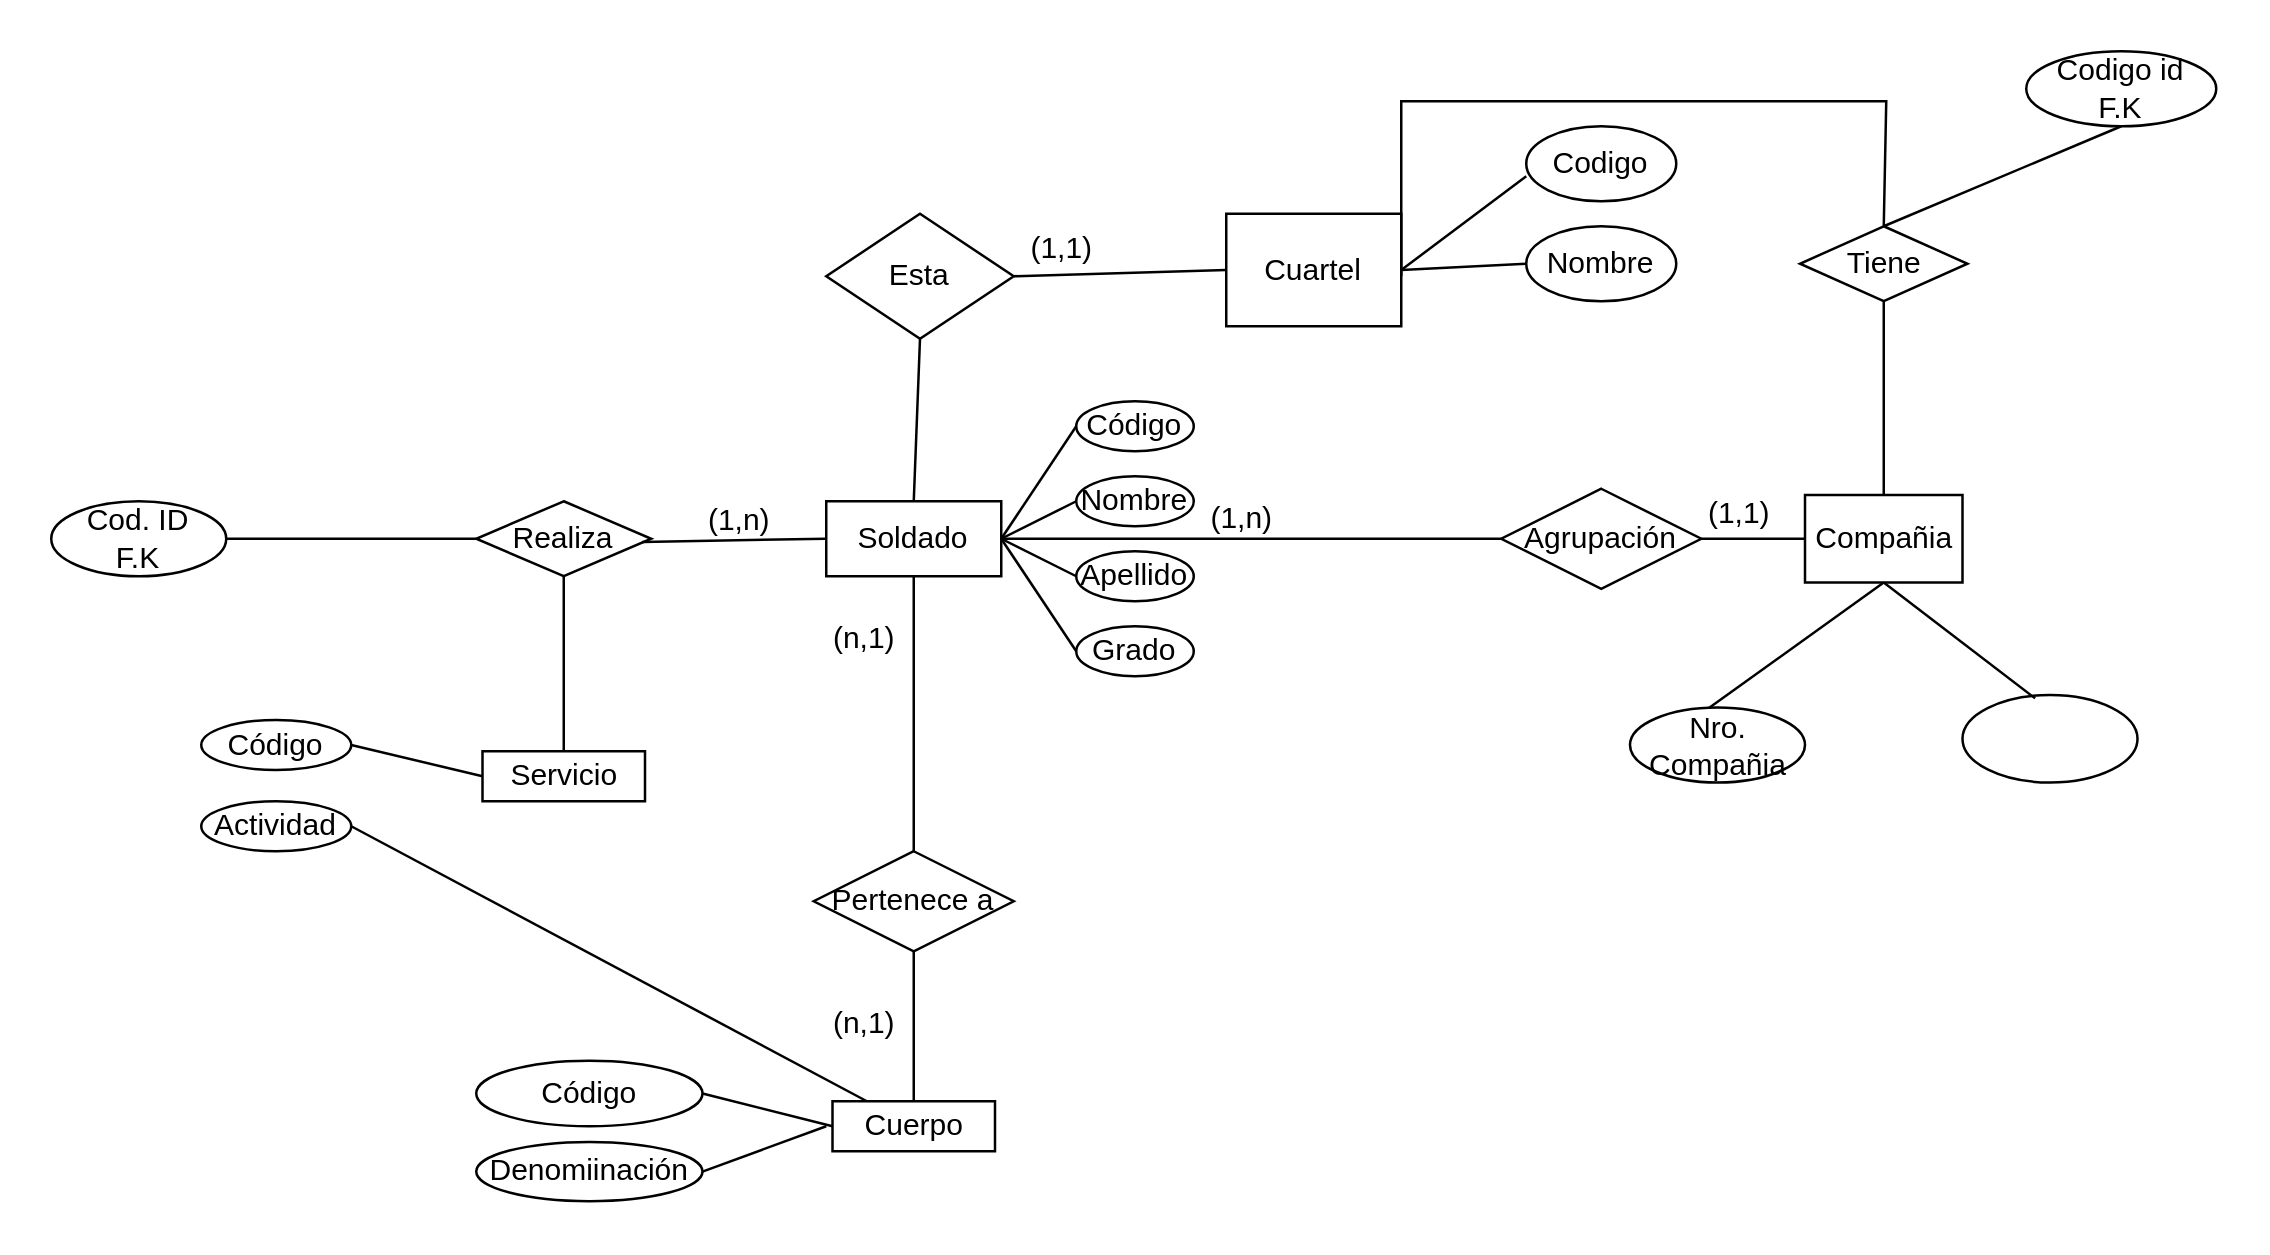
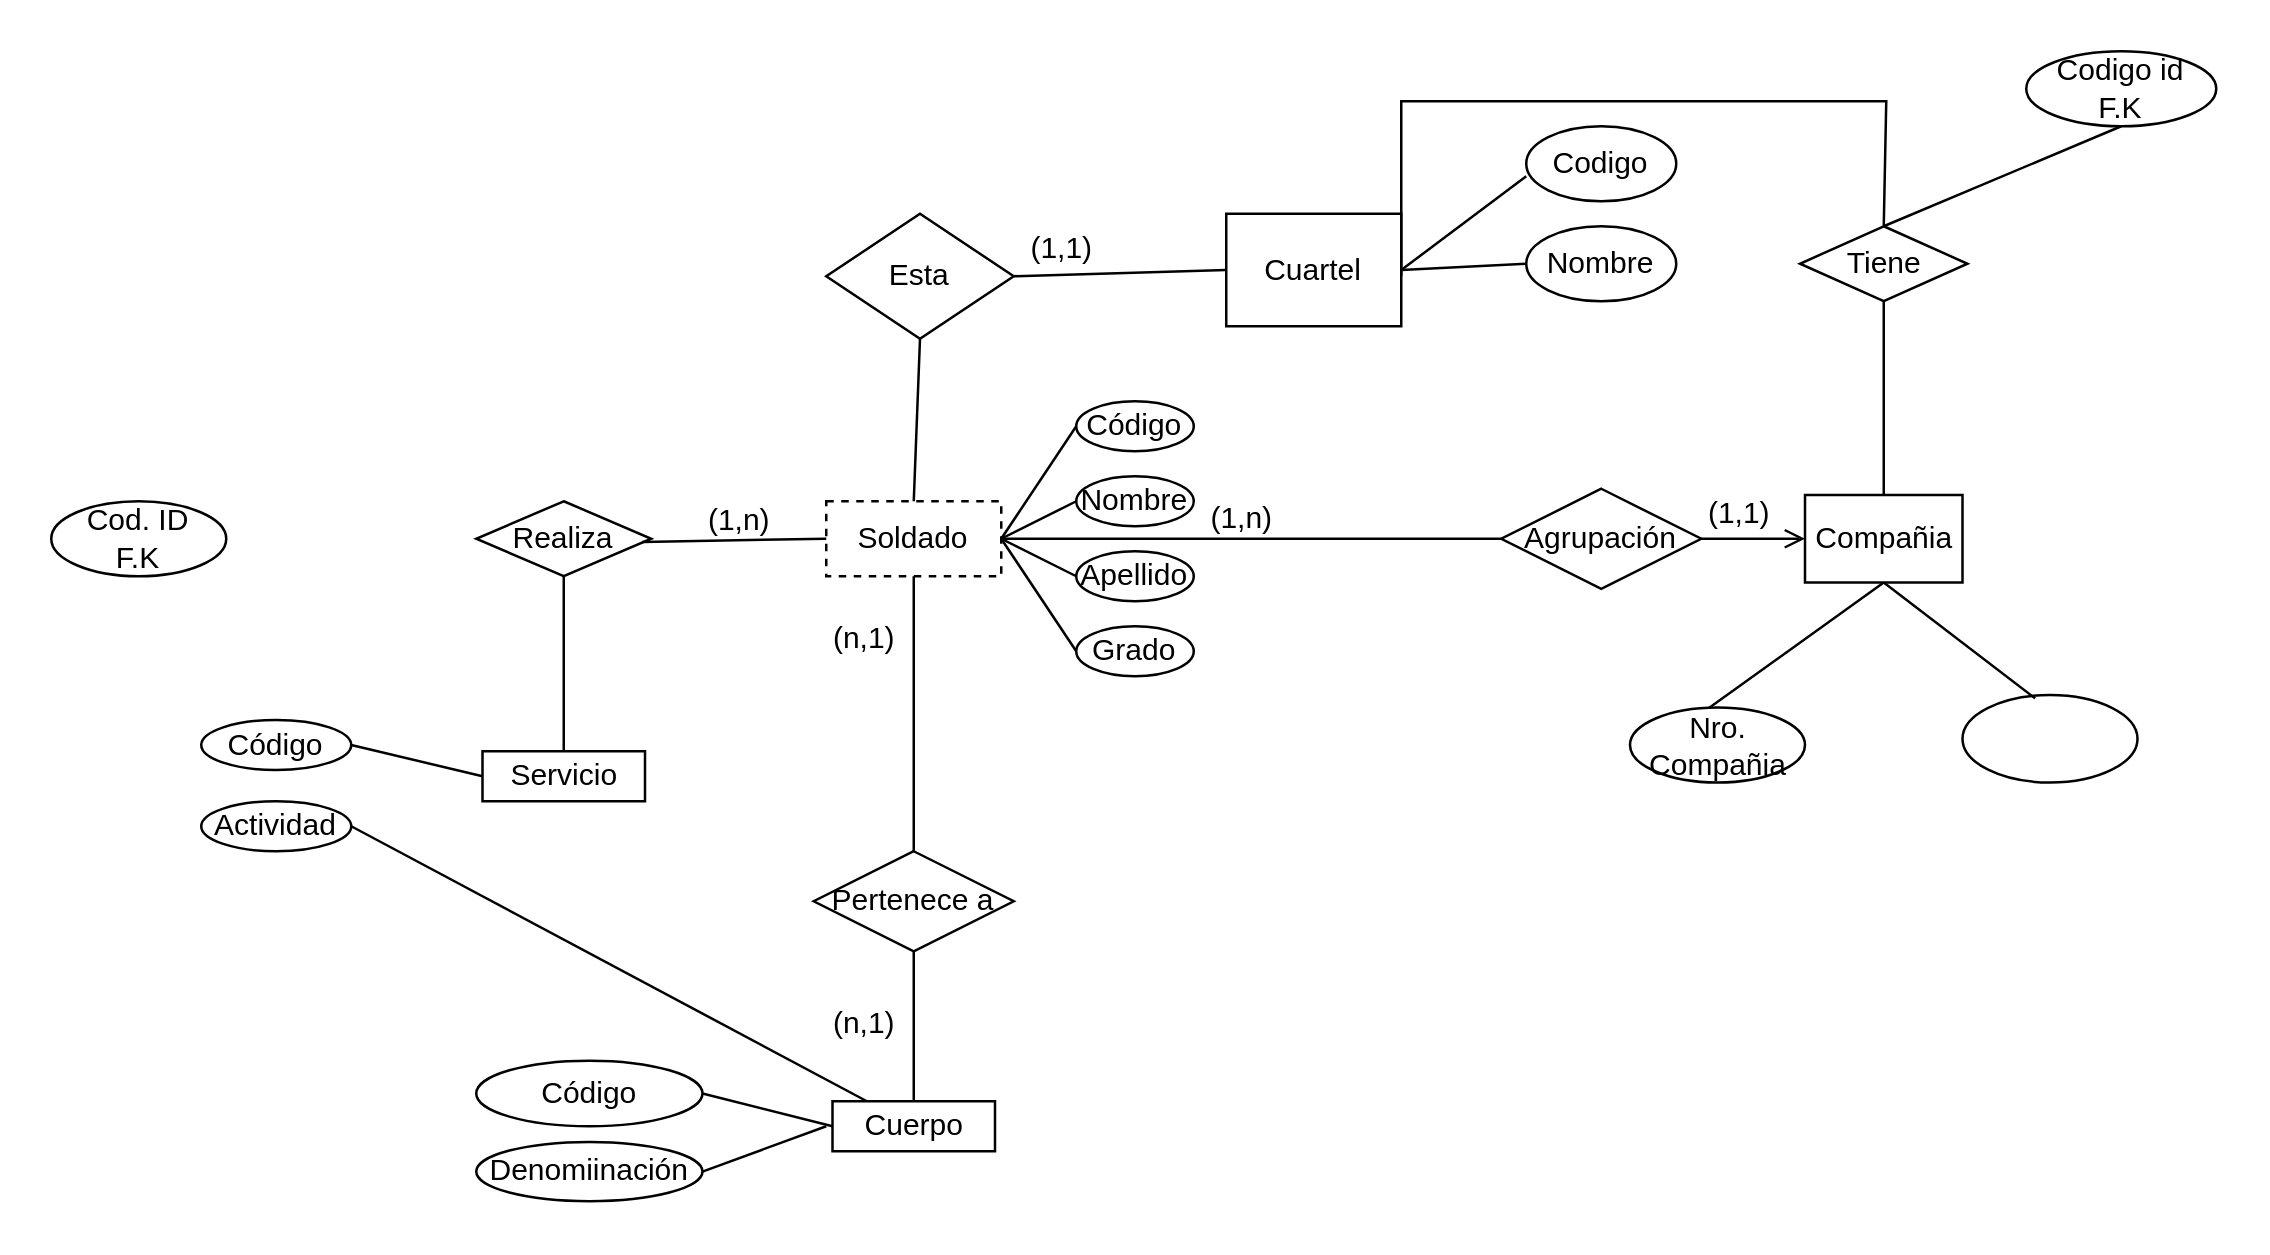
edge "Cod. ID F.K" -- "Realiza": removed
node "Soldado": style solid -> dashed
edge "Agrupación" -- "Compañia": arrowhead none -> open
